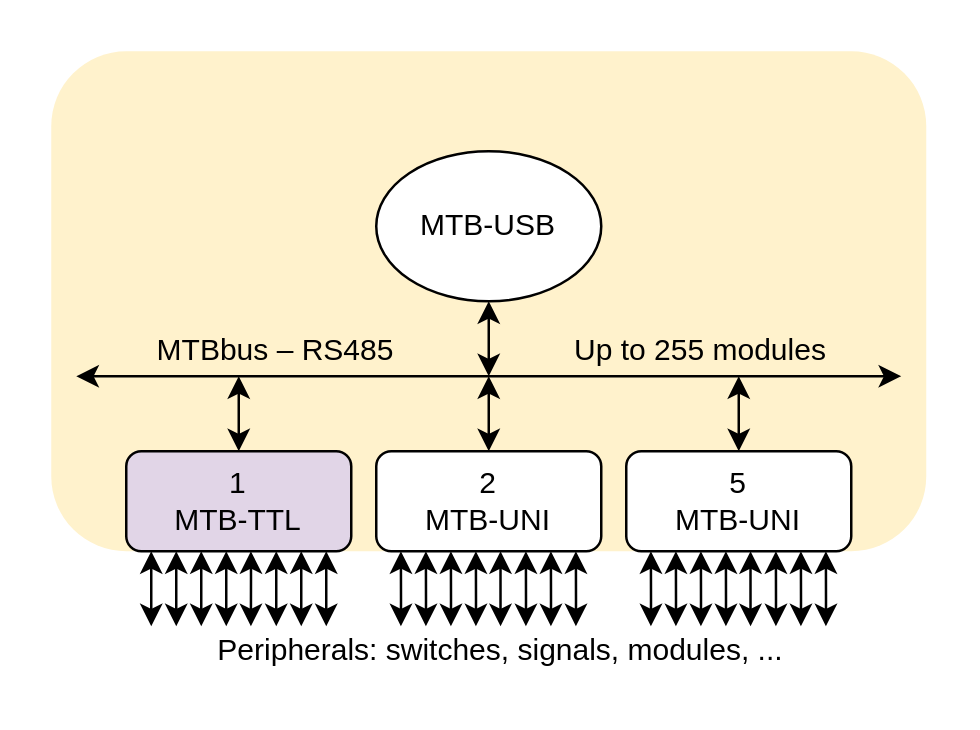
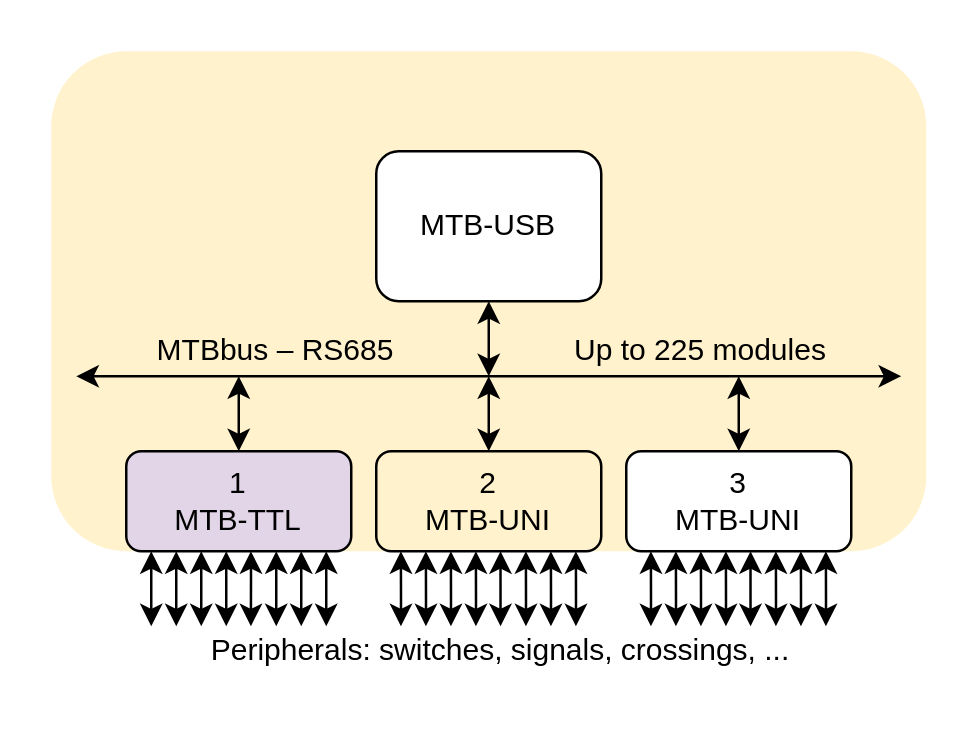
node "MTB-USB": shape ellipse -> rounded rectangle
node "MTBbus – RS485": label "MTBbus – RS485" -> "MTBbus – RS685"
node "Up to 255 modules": label "Up to 255 modules" -> "Up to 225 modules"
node "2 MTB-UNI": fillcolor #ffffff -> #fff2cc
node "5 MTB-UNI": label "5 MTB-UNI" -> "3 MTB-UNI"
node "Peripherals: switches, signals, modules, ...": label "Peripherals: switches, signals, modules, ..." -> "Peripherals: switches, signals, crossings, ..."
